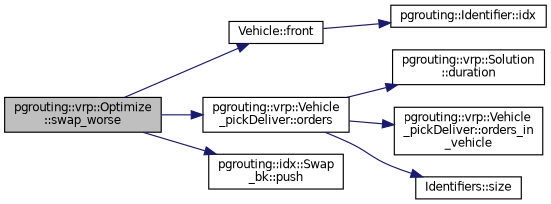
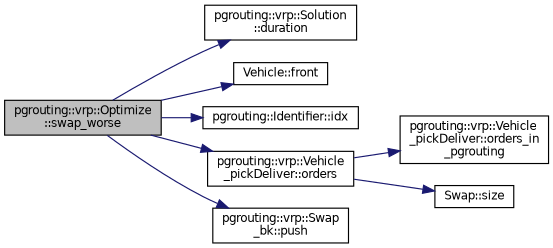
edge "Vehicle::front" -> "pgrouting::Identifier::idx": now "pgrouting::vrp::Optimize ::swap_worse" -> "pgrouting::Identifier::idx"
edge "pgrouting::vrp::Vehicle _pickDeliver::orders" -> "pgrouting::vrp::Solution ::duration": now "pgrouting::vrp::Optimize ::swap_worse" -> "pgrouting::vrp::Solution ::duration"
node "pgrouting::vrp::Vehicle _pickDeliver::orders_in _vehicle": label "pgrouting::vrp::Vehicle _pickDeliver::orders_in _vehicle" -> "pgrouting::vrp::Vehicle _pickDeliver::orders_in _pgrouting"
node "pgrouting::idx::Swap _bk::push": label "pgrouting::idx::Swap _bk::push" -> "pgrouting::vrp::Swap _bk::push"
node "Identifiers::size": label "Identifiers::size" -> "Swap::size"
